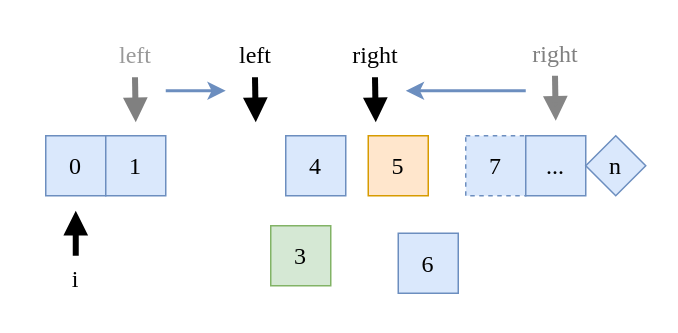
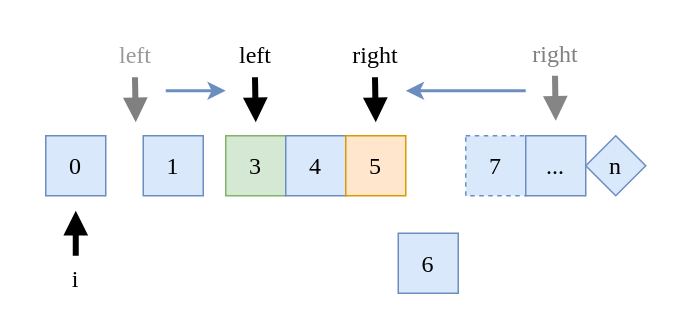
node "1": moved (136, 166) -> (173, 166)
node "5": moved (398, 166) -> (376, 166)
node "3": moved (301, 256) -> (256, 166)
